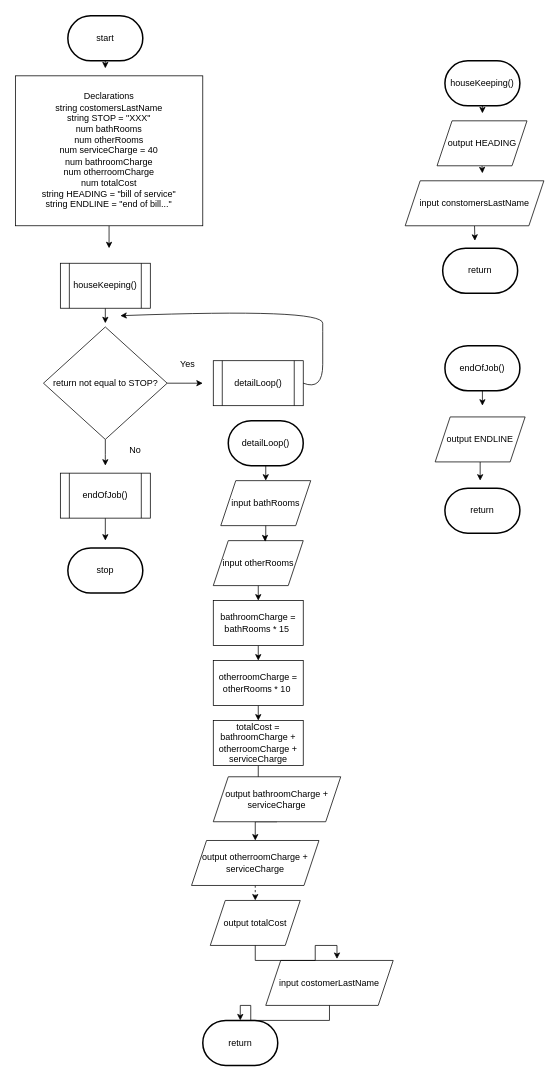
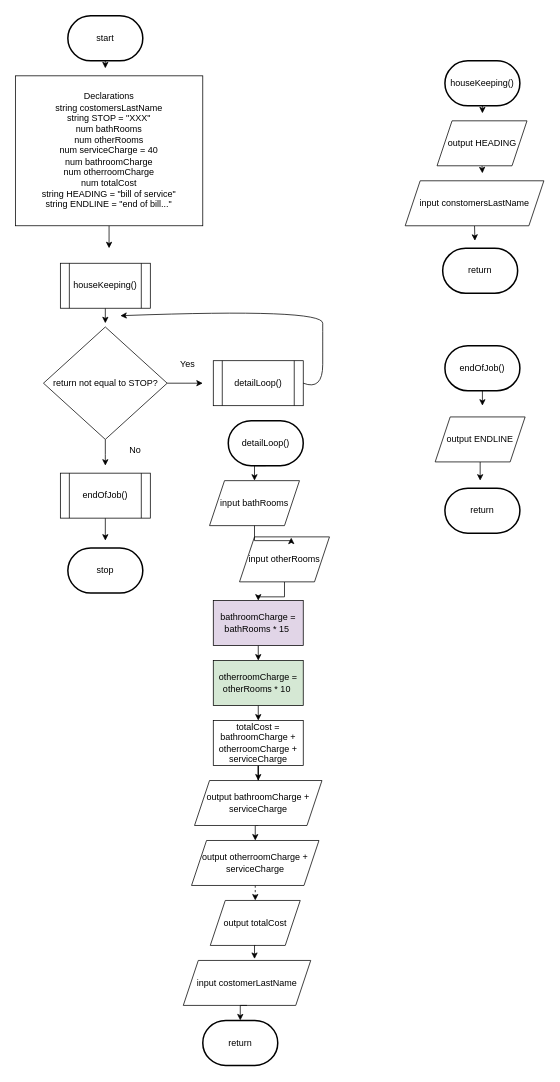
node "input bathRooms": moved (266, 503) -> (255, 503)
node "input otherRooms": moved (258, 563) -> (285, 559)
node "bathroomCharge = bathRooms * 15": fillcolor #ffffff -> #e1d5e7
node "otherroomCharge = otherRooms * 10": fillcolor #ffffff -> #d5e8d4
node "output bathroomCharge + serviceCharge": moved (277, 799) -> (258, 803)
node "input costomerLastName": moved (330, 983) -> (247, 983)
